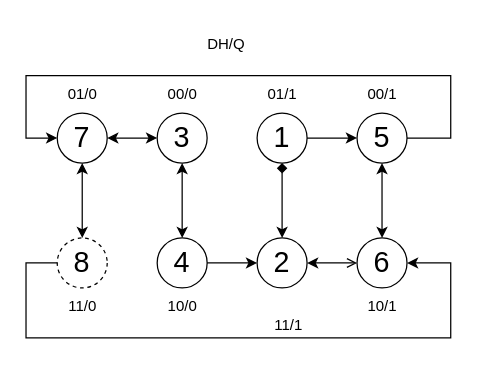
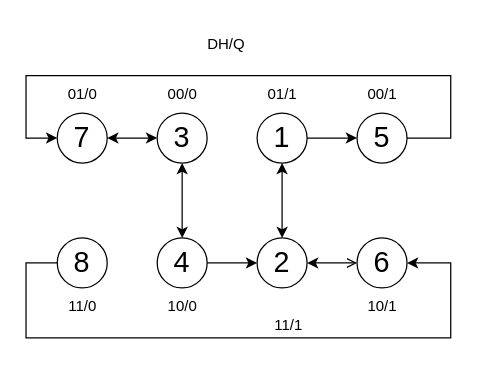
edge "1" -- "2": arrowhead diamond -> classic
edge "7" -- "8": removed
edge "5" -- "6": removed
node "8": style dashed -> solid
